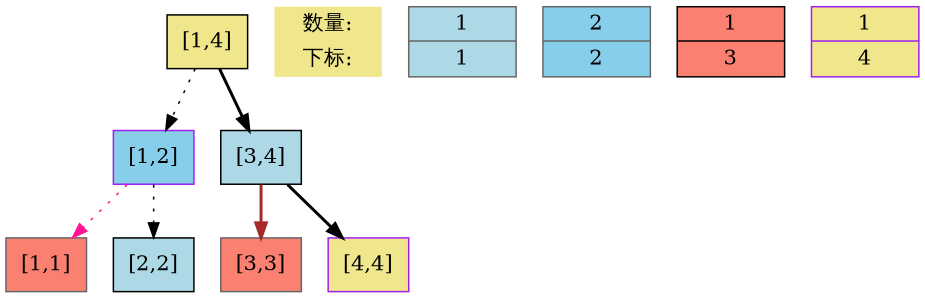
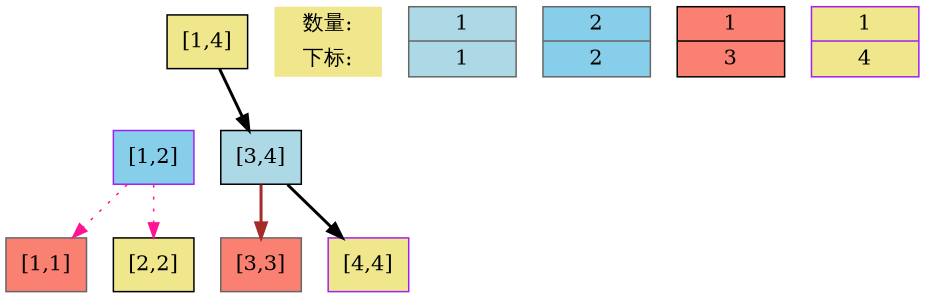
edge "[1,4]" -> "[1,2]": removed
edge "[1,2]" -> "[2,2]": color black -> deeppink
node "[2,2]": fillcolor lightblue -> khaki
